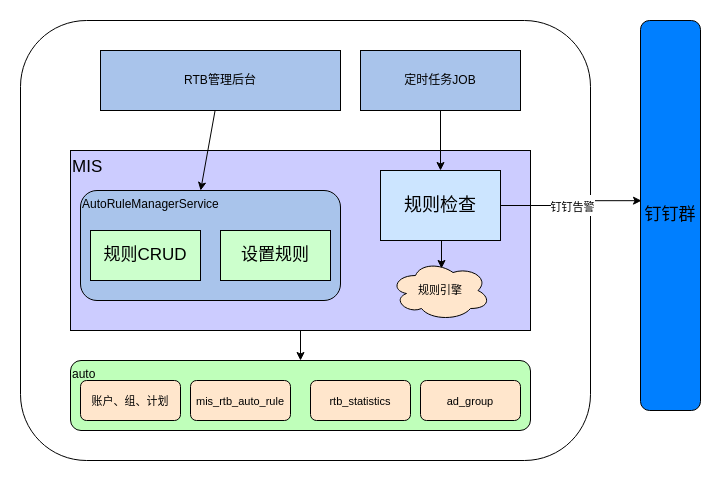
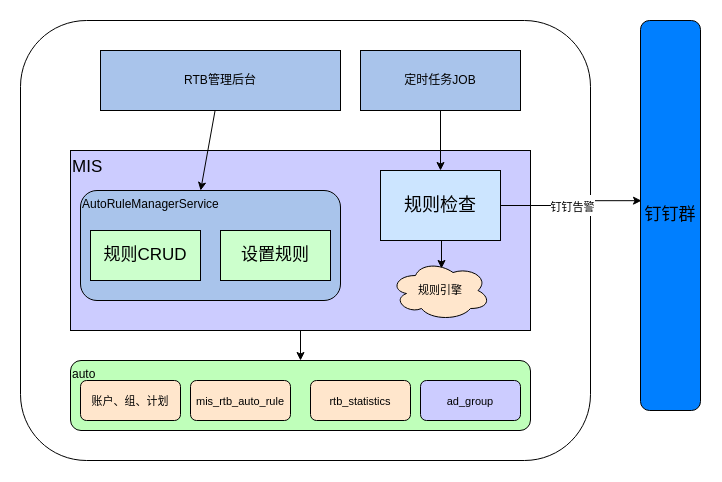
node "ad_group": fillcolor #ffe6cc -> #ccccff
